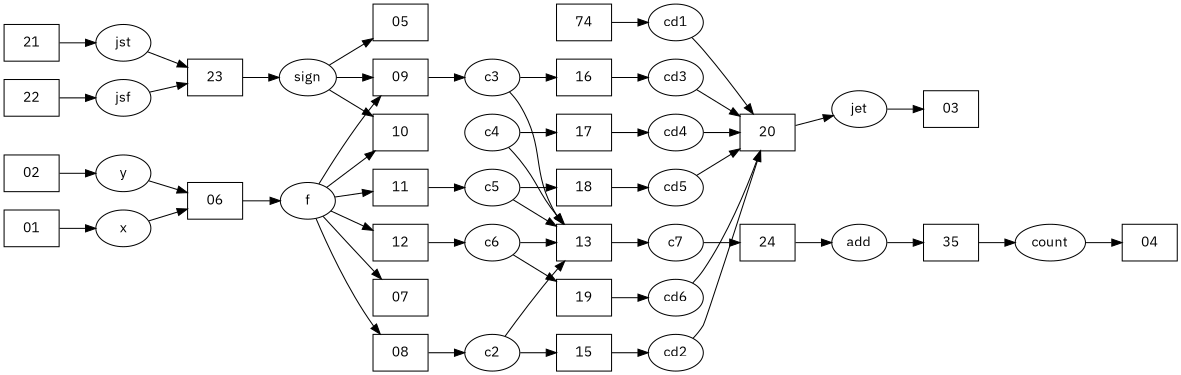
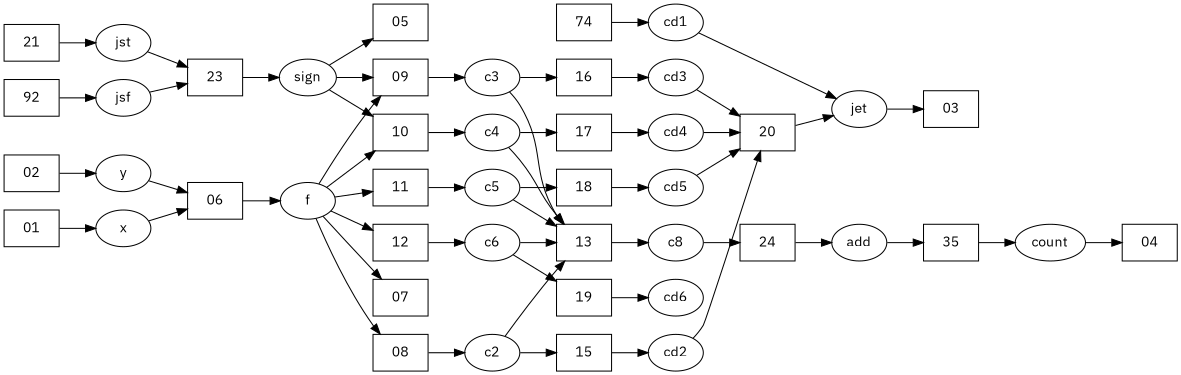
edge "cd1" -> "20": now "cd1" -> "jet"
node "22": label "22" -> "92"
edge "10" -> "c4": added
edge "cd6" -> "20": removed
node "c7": label "c7" -> "c8"
